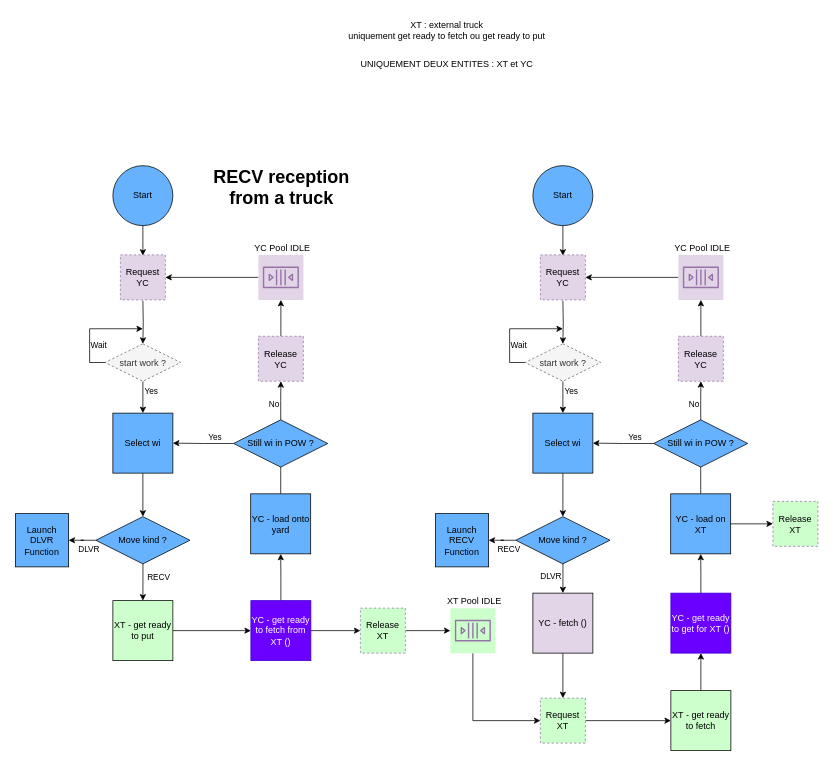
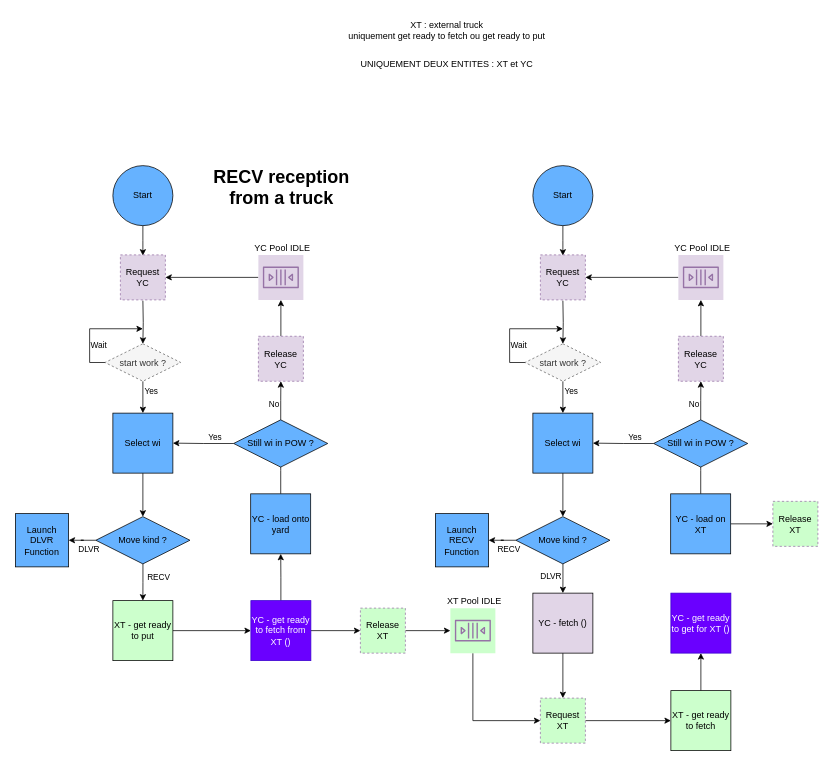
edge "YC - get ready to get for XT ()" -> "YC - load on XT": removed
